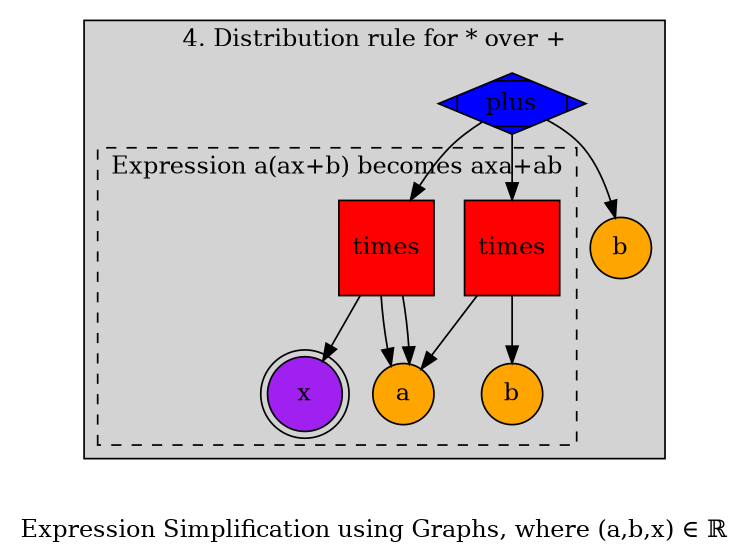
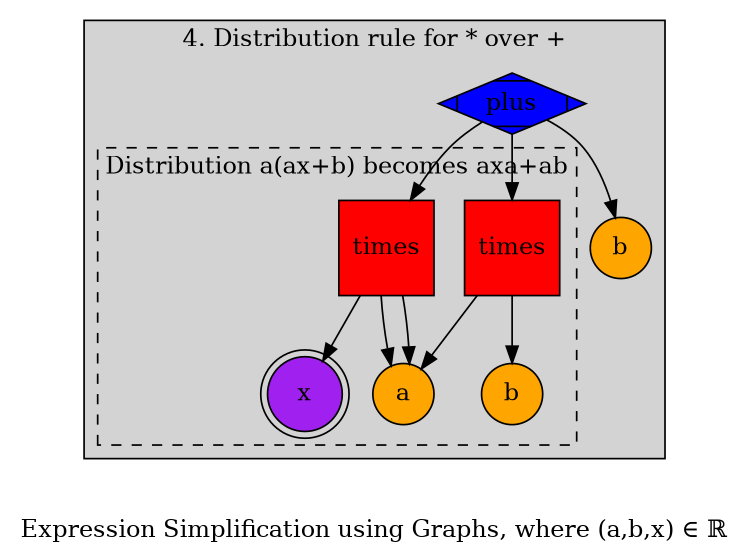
cluster "Expression a(ax+b) becomes axa+ab": label "Expression a(ax+b) becomes axa+ab" -> "Distribution a(ax+b) becomes axa+ab"
